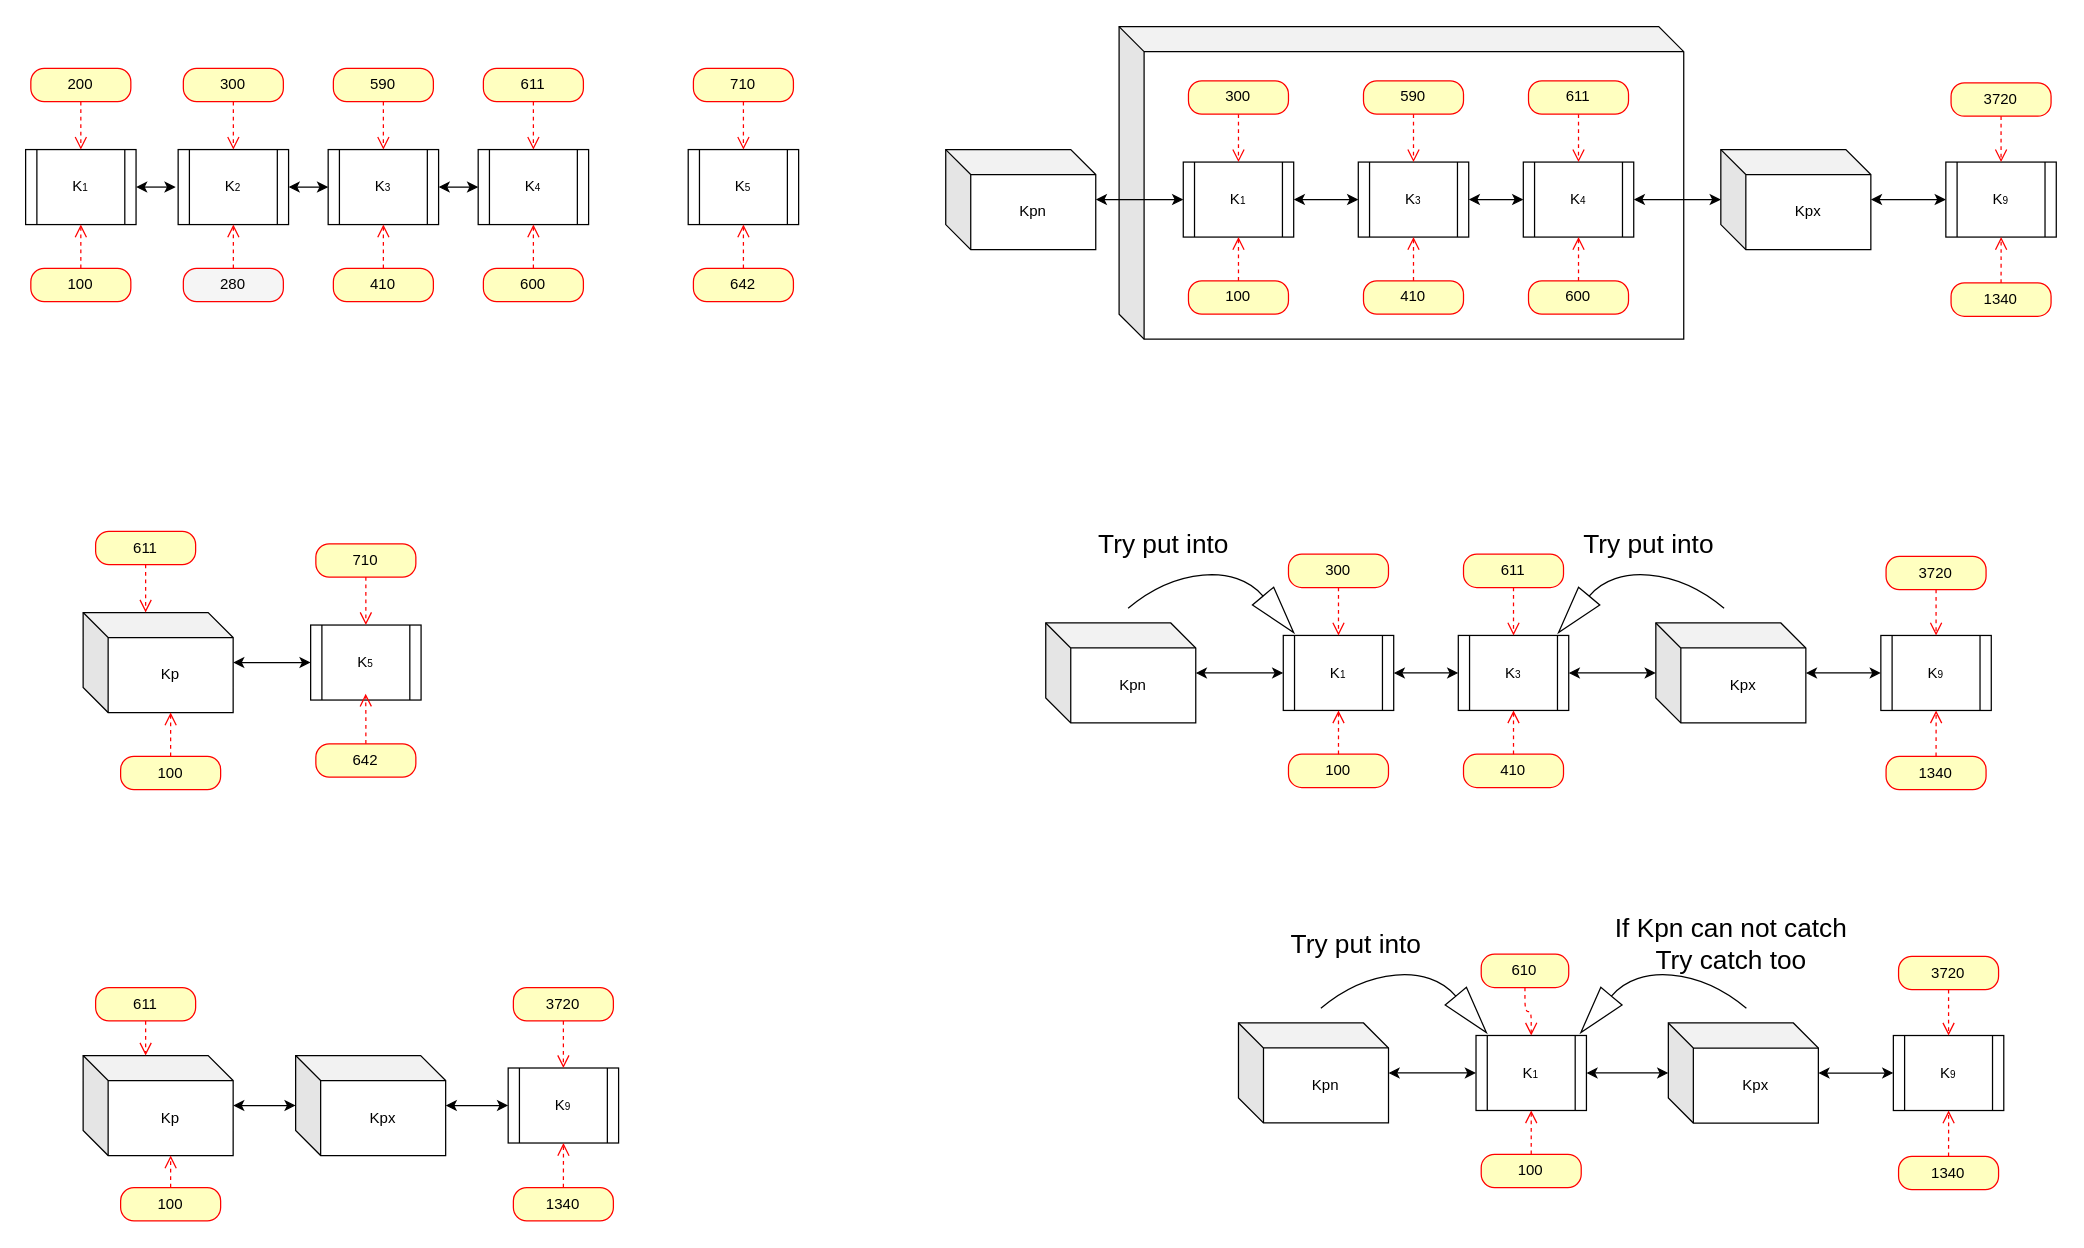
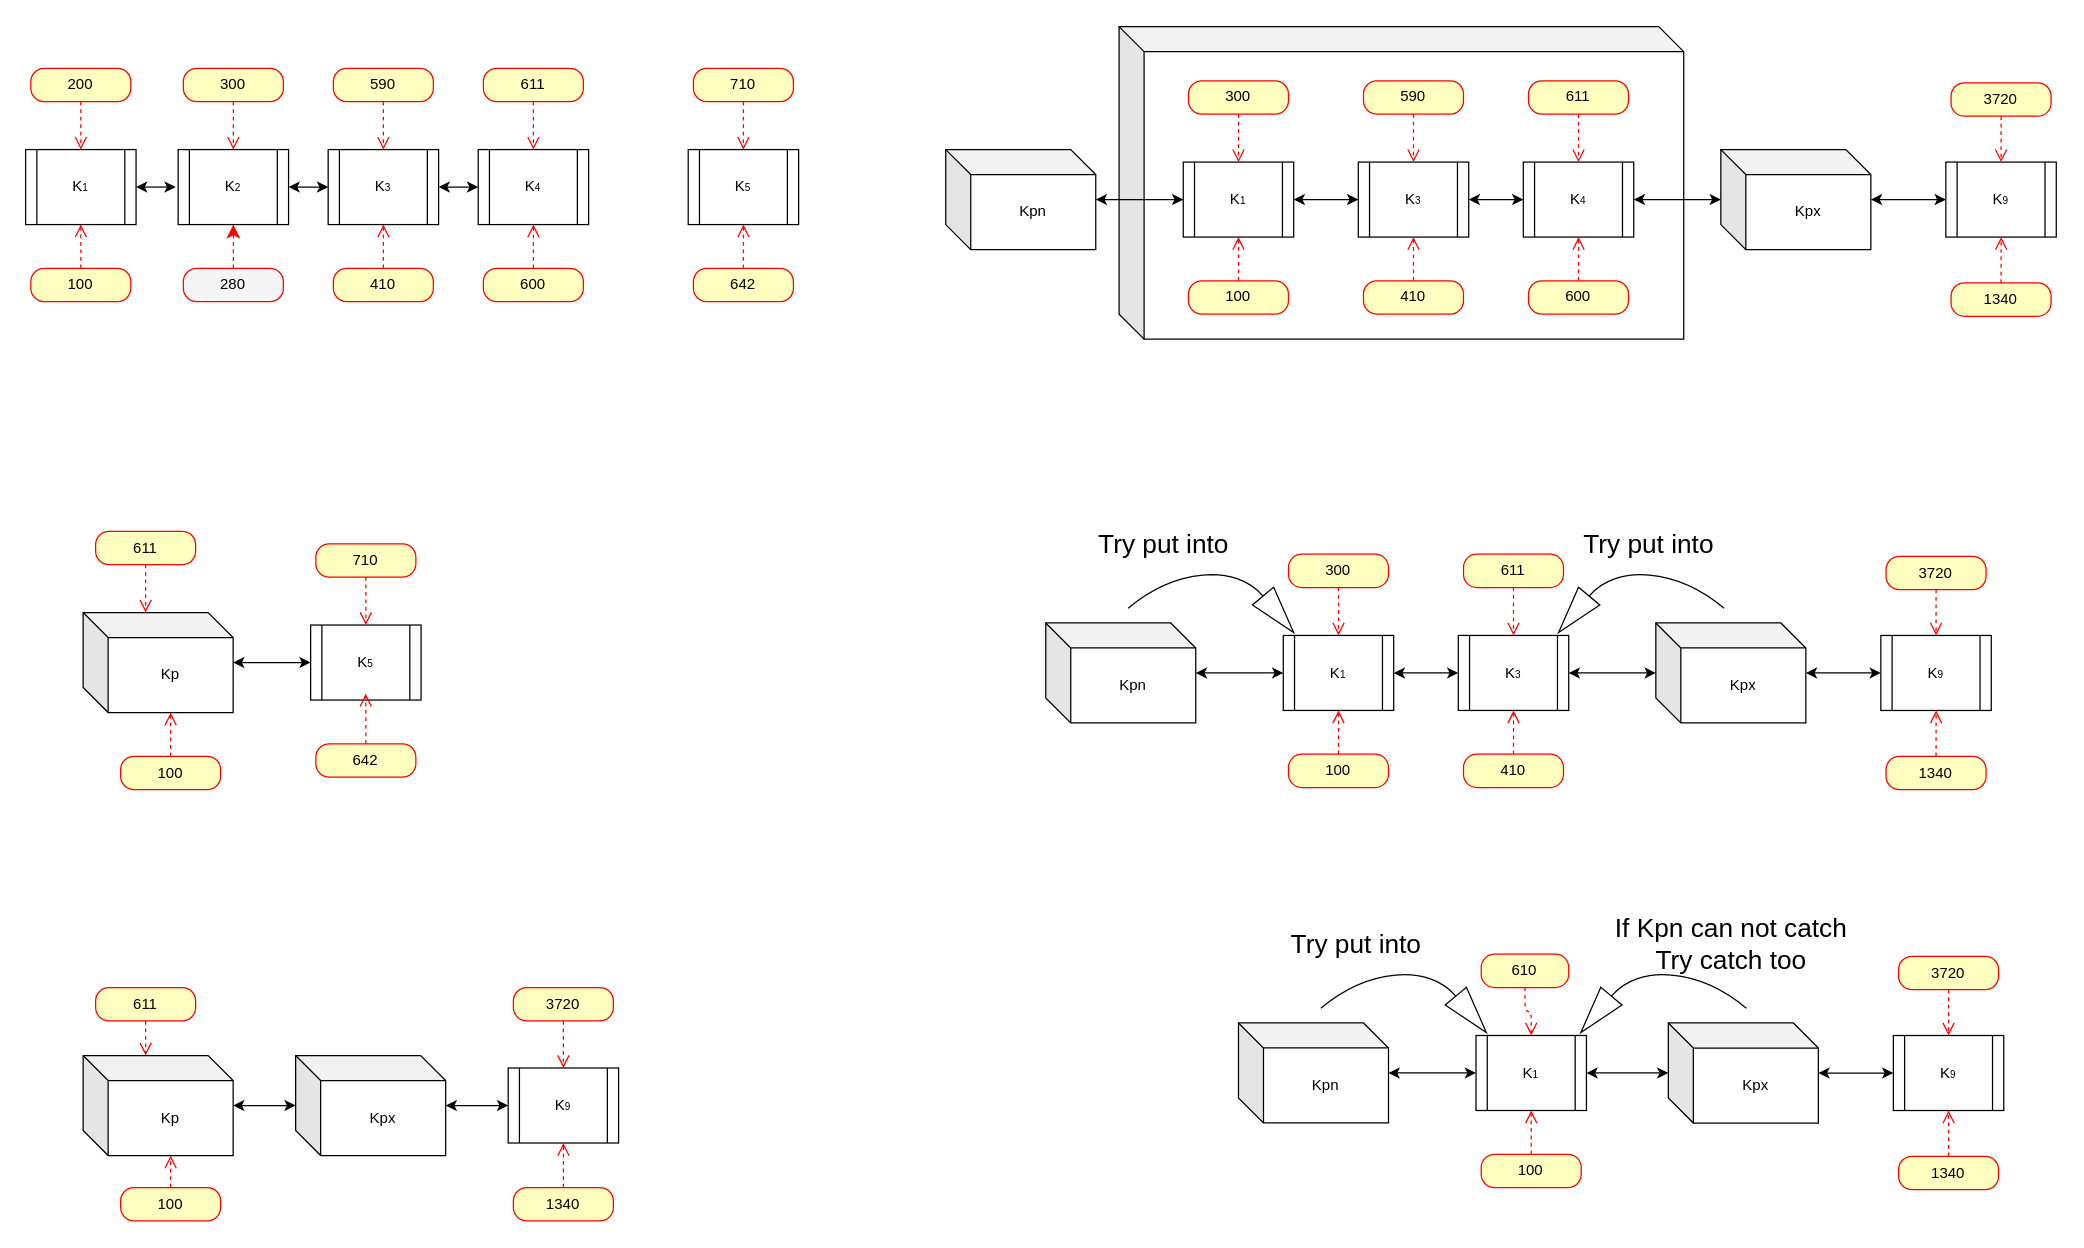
edge "280" -> "K2": arrowhead open -> classic
